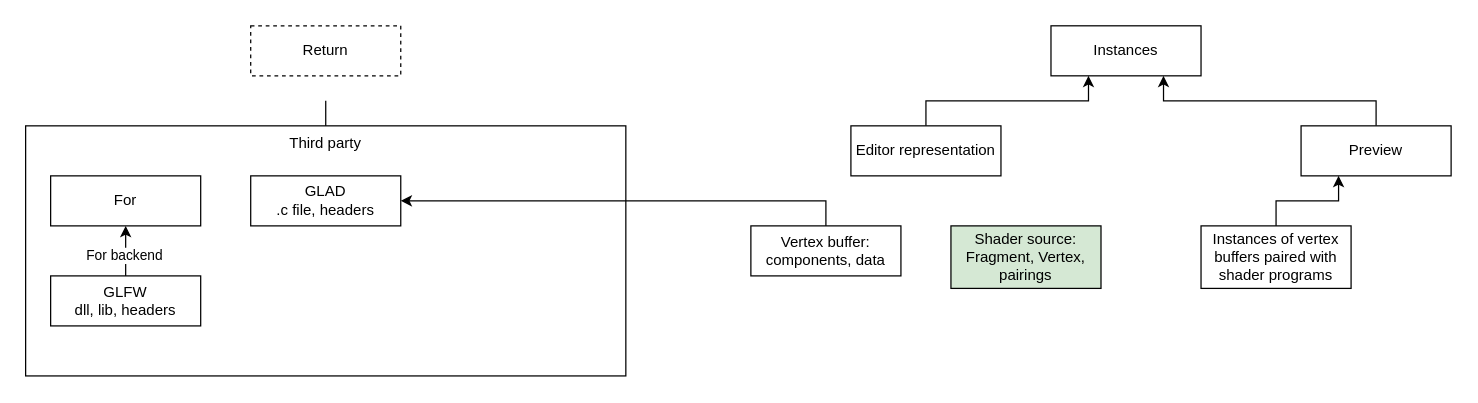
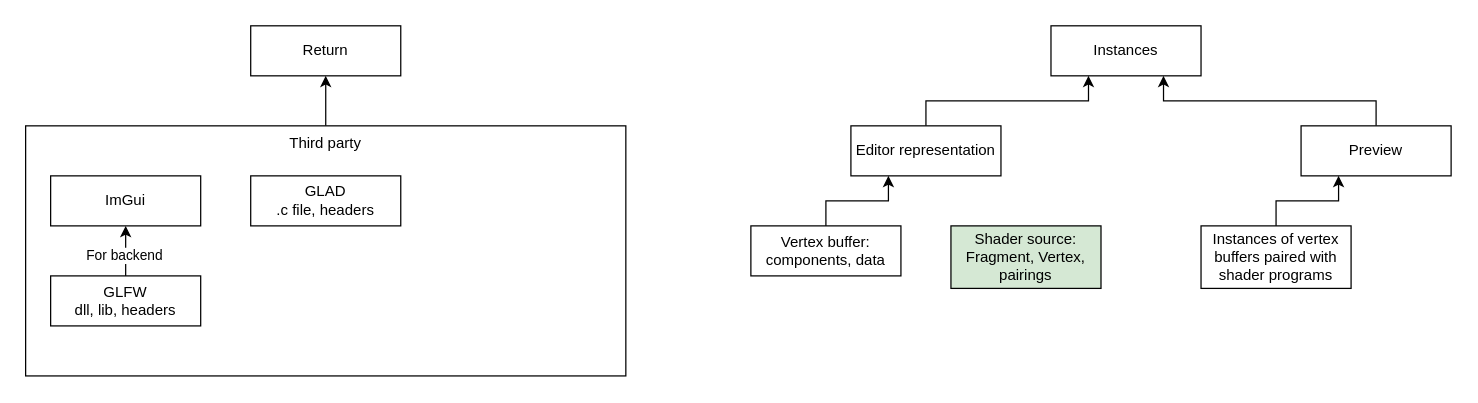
node "Return": style dashed -> solid
edge "Third party" -> "GLAD .c file, headers": now "Third party" -> "Return"
node "For": label "For" -> "ImGui"
edge "Vertex buffer: components, data" -> "GLAD .c file, headers": now "Vertex buffer: components, data" -> "Editor representation"
